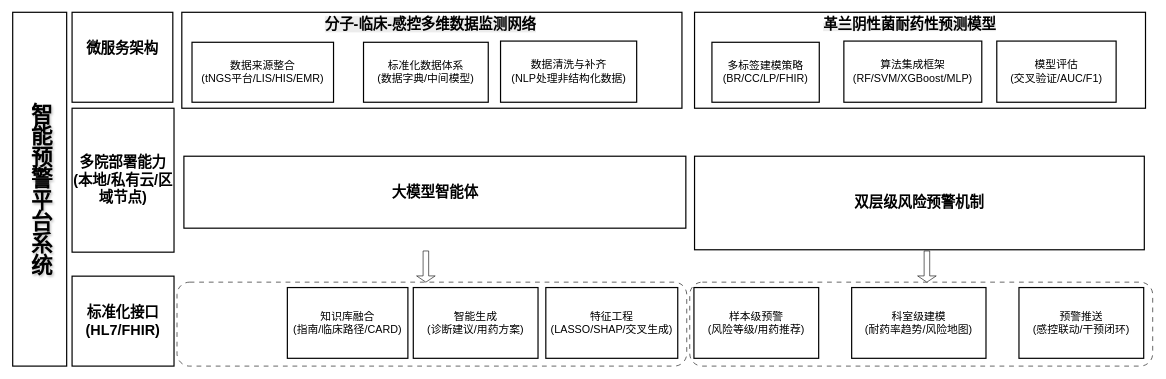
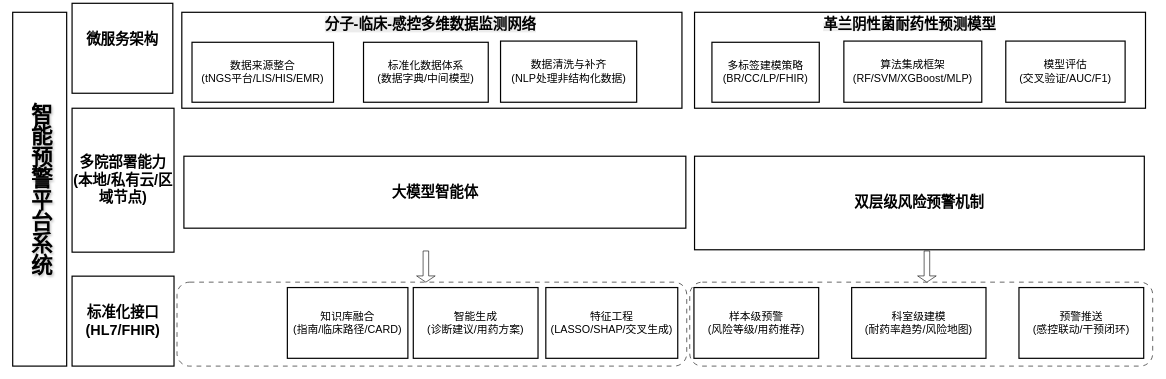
node "微服务架构": moved (122, 57) -> (122, 48)
node "模型评估 (交叉验证/AUC/F1)": moved (1057, 72) -> (1066, 72)
